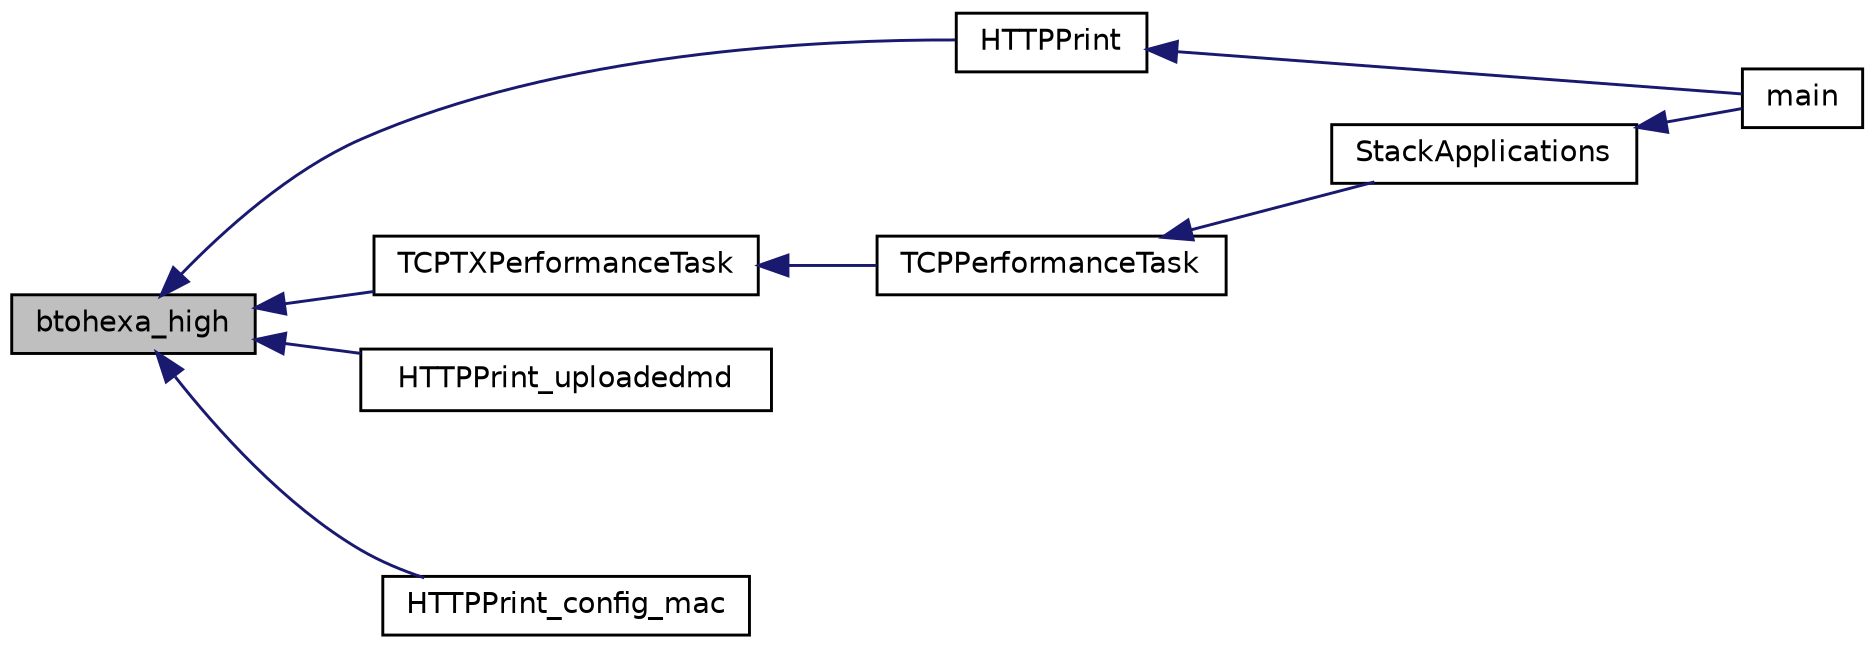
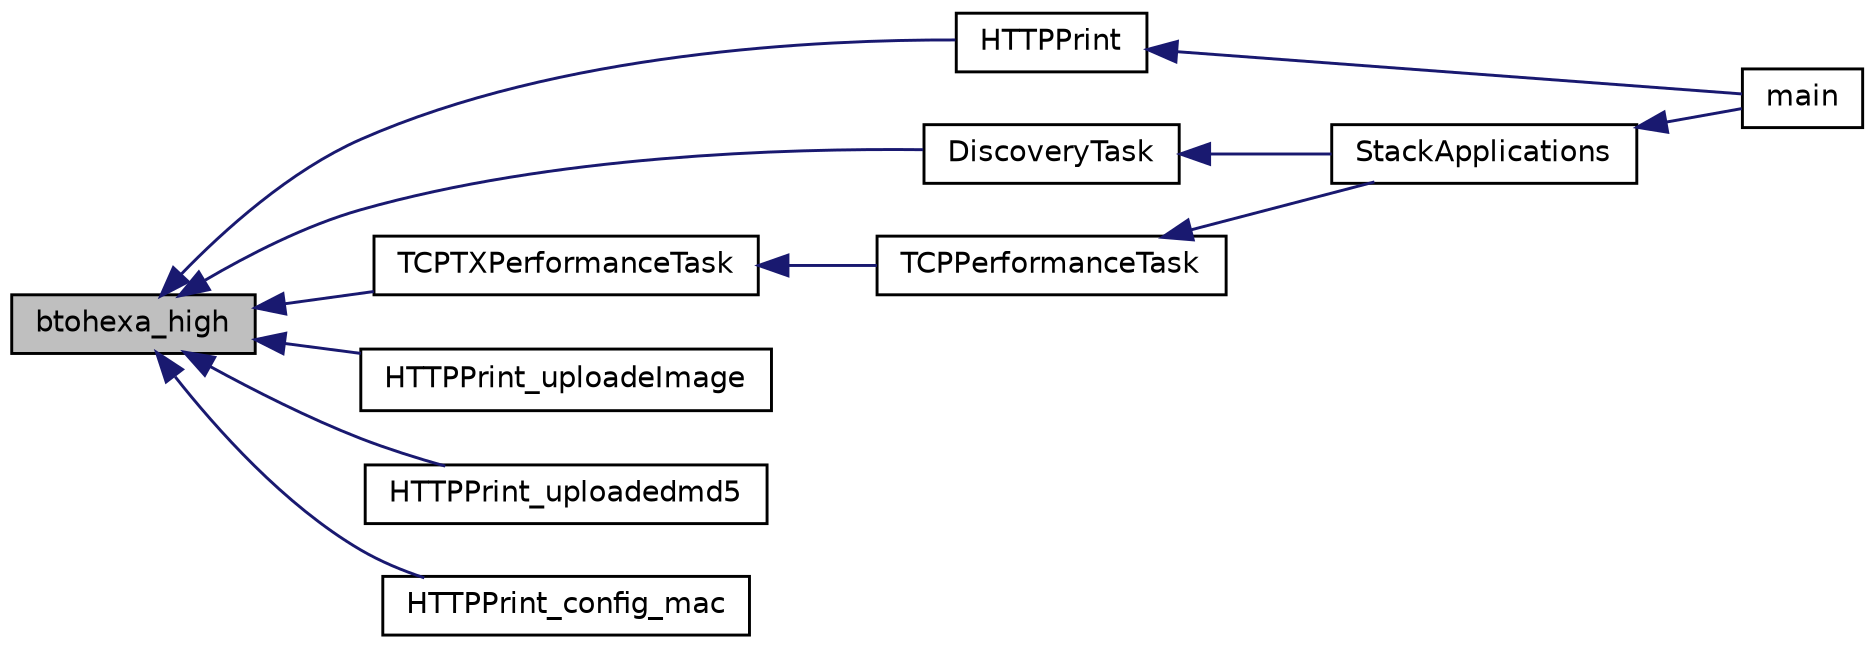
node "DiscoveryTask": added
node "HTTPPrint_uploadedmd": label "HTTPPrint_uploadedmd" -> "HTTPPrint_uploadeImage"
node "HTTPPrint_uploadedmd5": added
